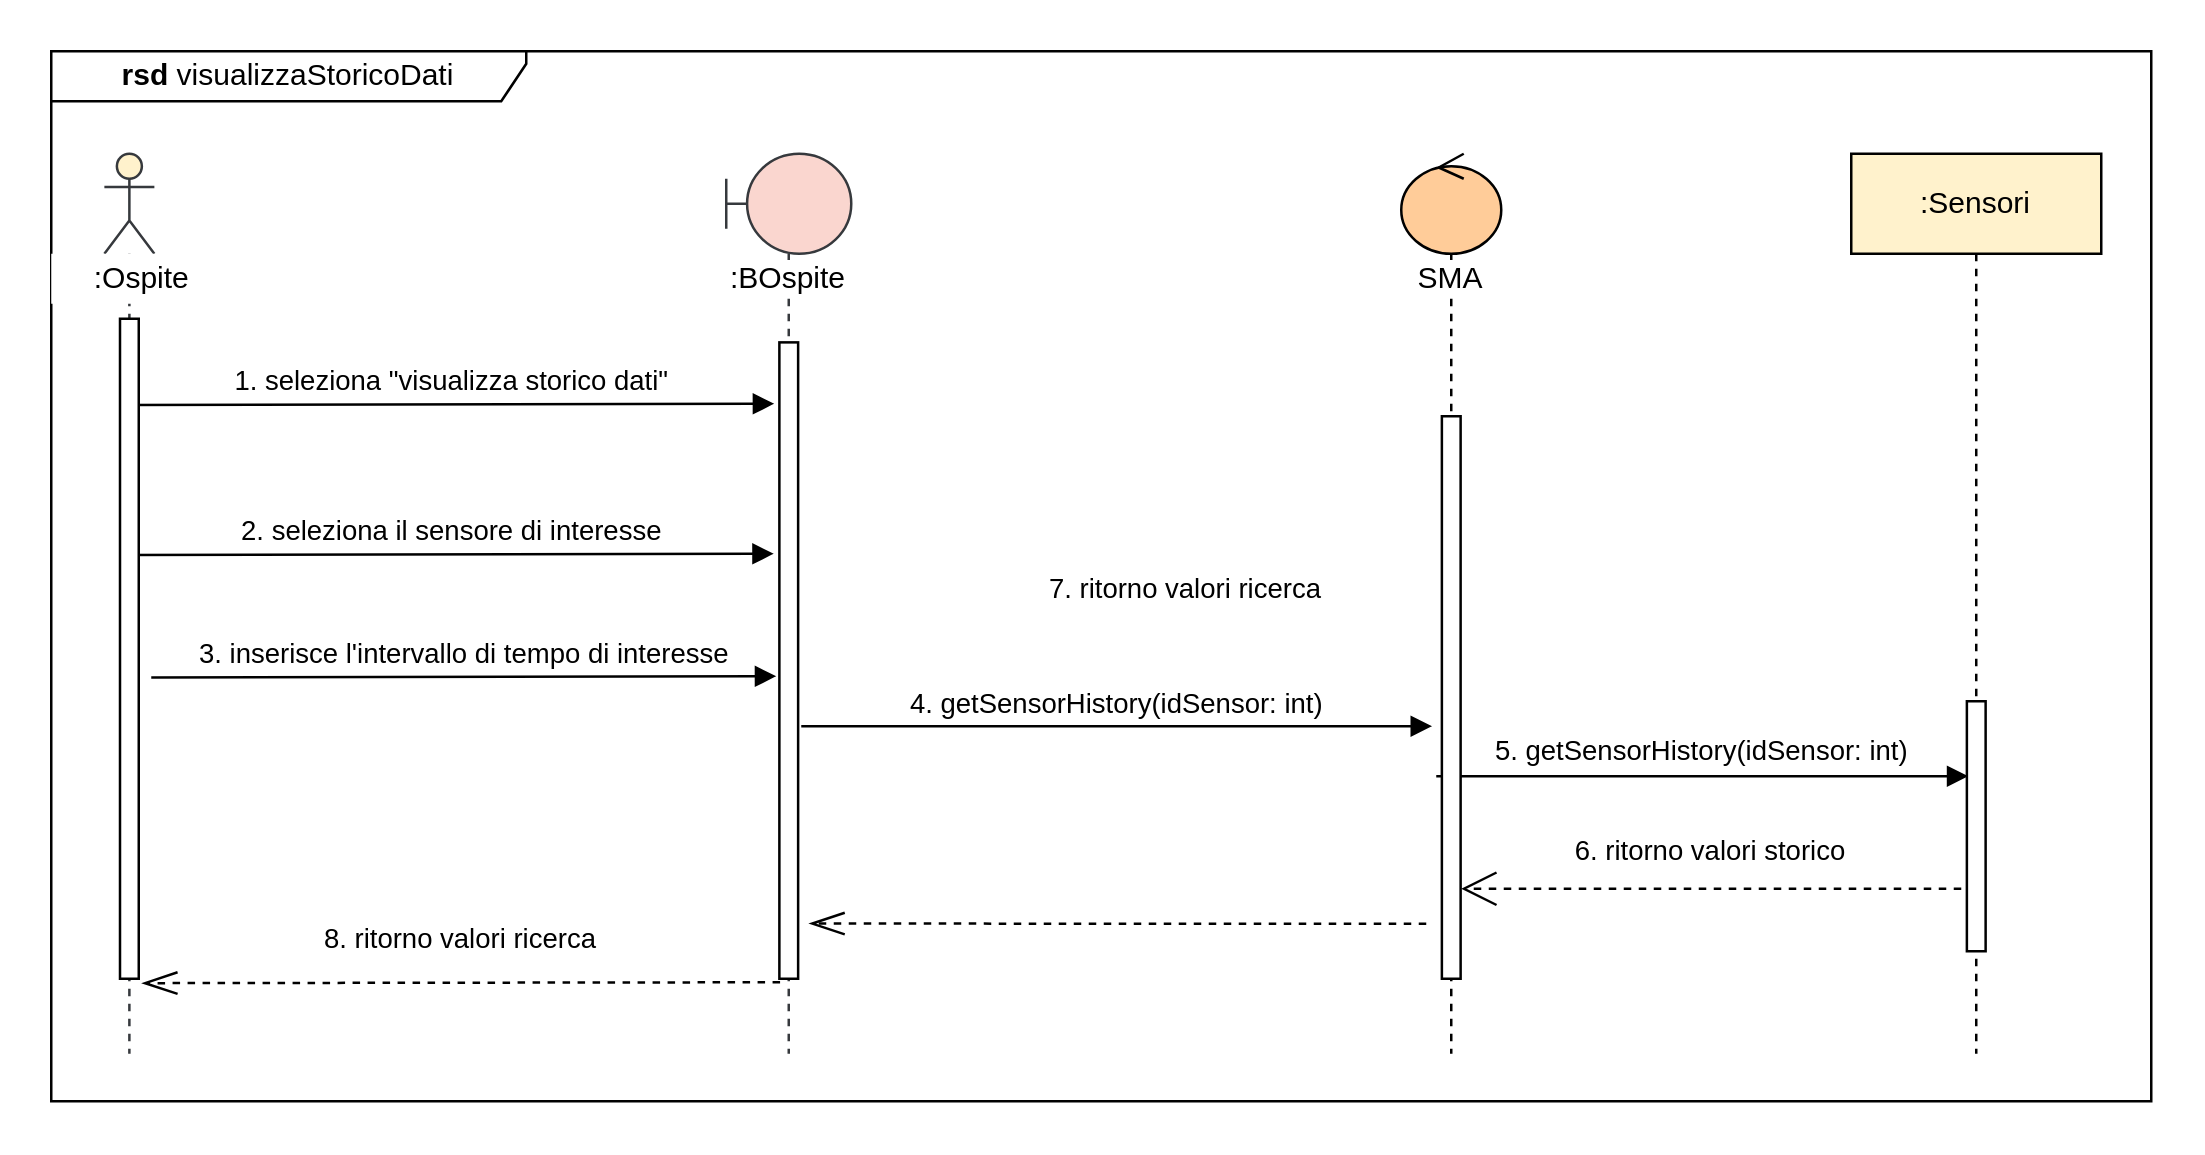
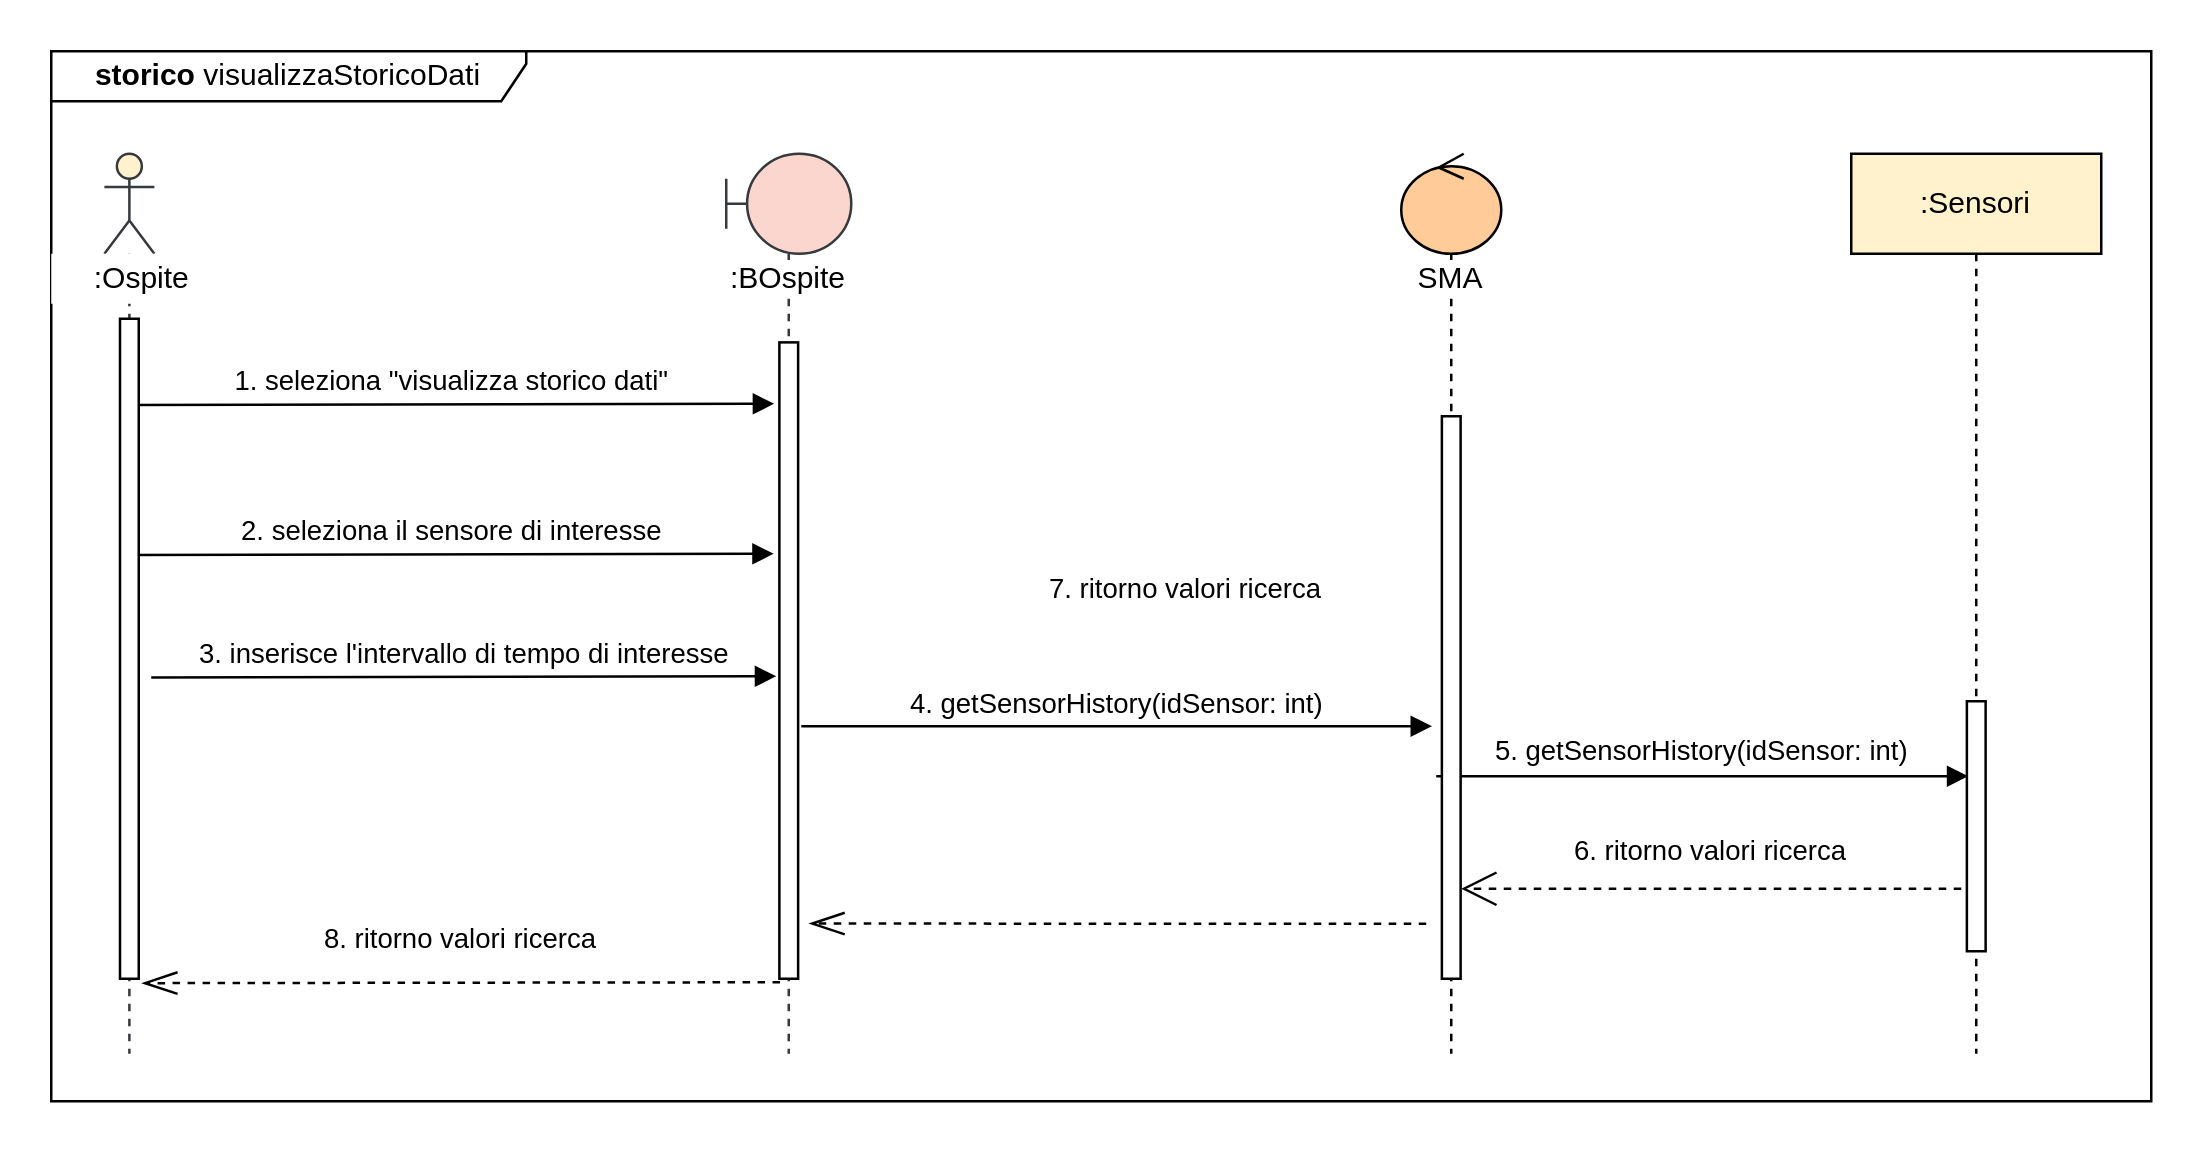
node "rsd visualizzaStoricoDati": label "rsd visualizzaStoricoDati" -> "storico visualizzaStoricoDati"
node "6. ritorno valori storico": label "6. ritorno valori storico" -> "6. ritorno valori ricerca"
